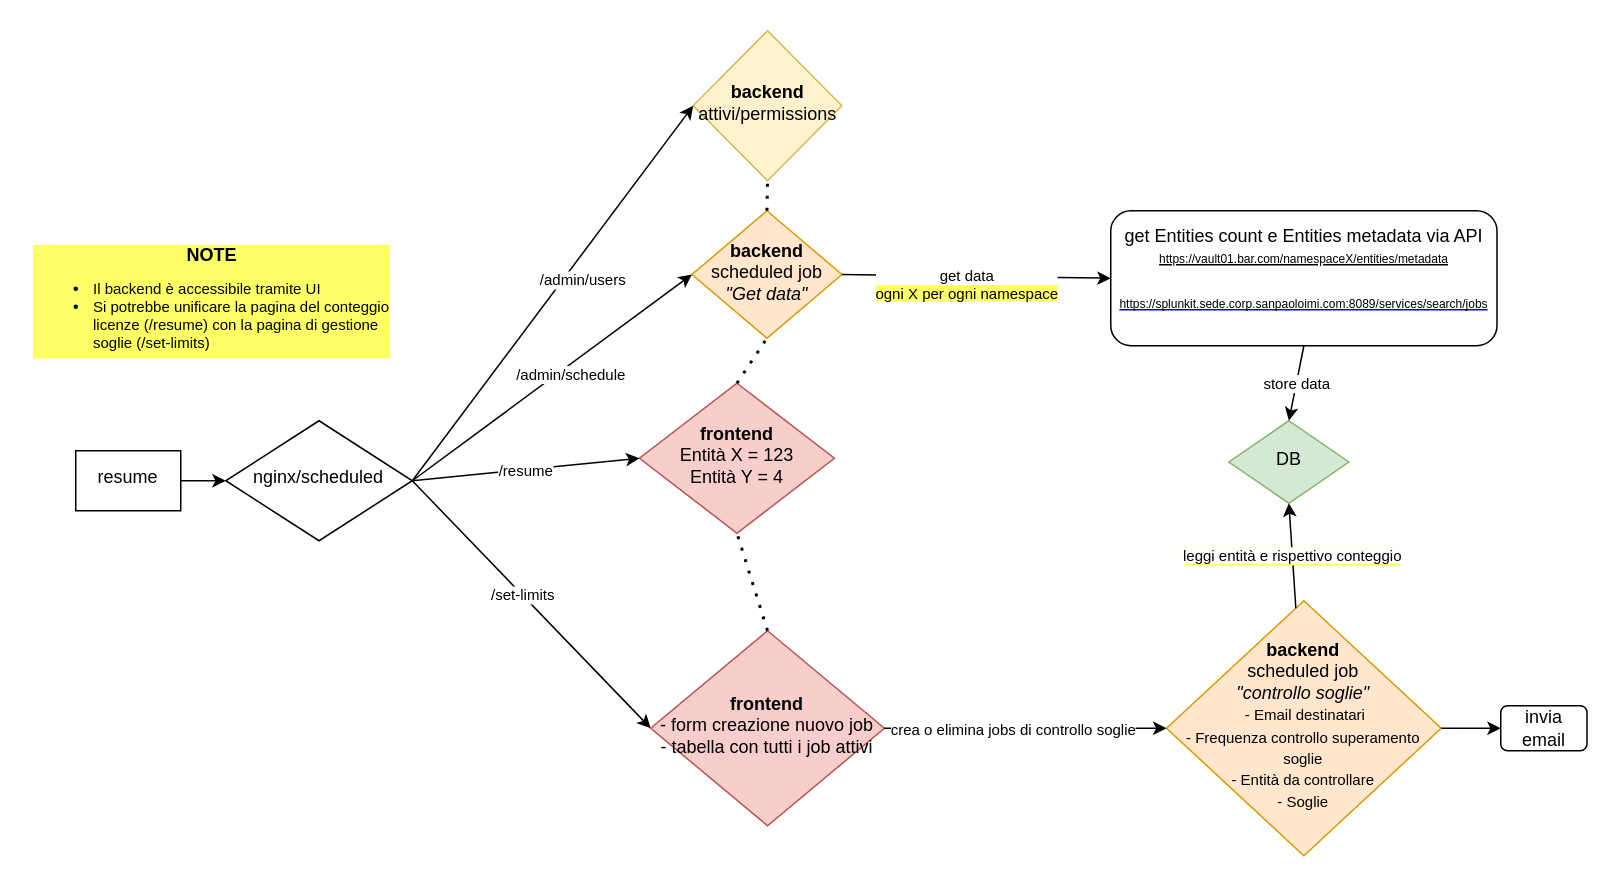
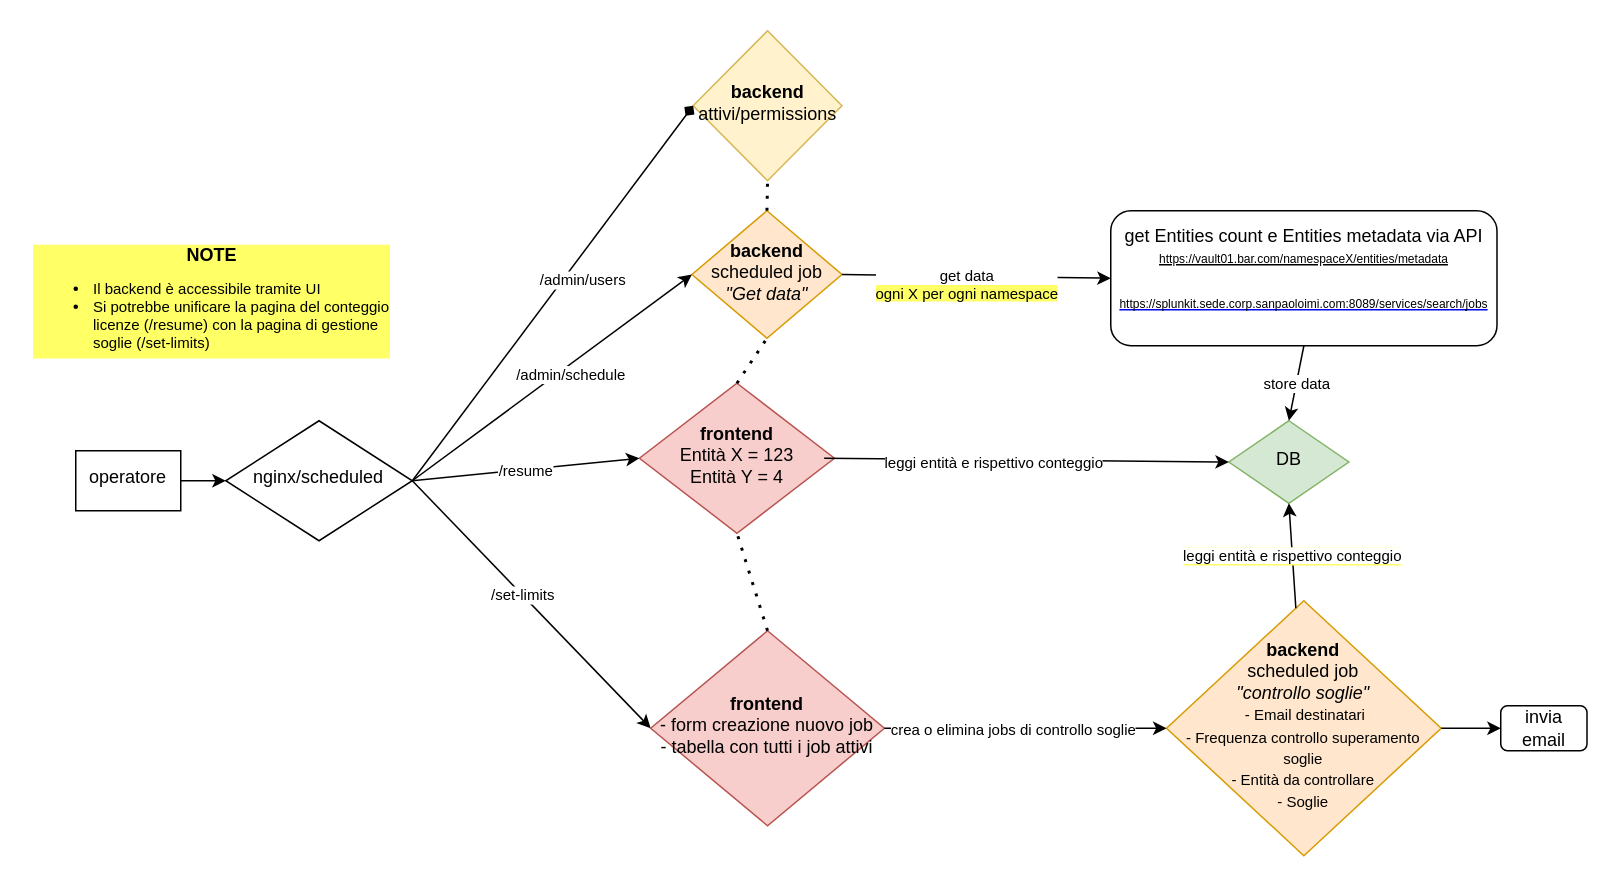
edge "nginx/scheduled" -> "backend attivi/permissions": arrowhead classic -> diamond
edge "frontend Entità X = 123 Entità Y = 4" -> "DB": added, label "leggi entità e rispettivo conteggio"
node "resume": label "resume" -> "operatore"
